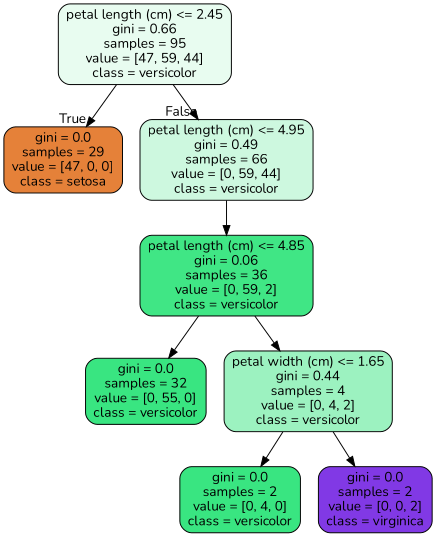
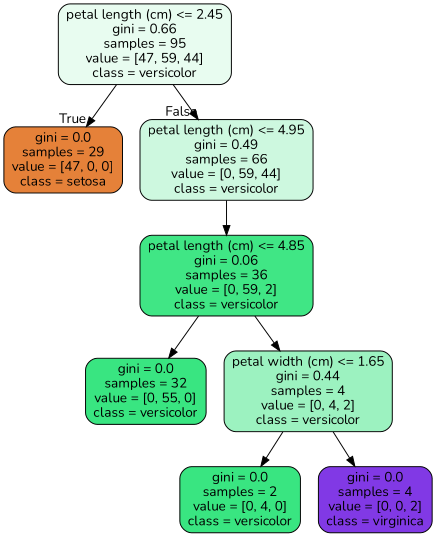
node "gini = 0.0 samples = 2 value = [0, 0, 2] class = virginica": label "gini = 0.0 samples = 2 value = [0, 0, 2] class = virginica" -> "gini = 0.0 samples = 4 value = [0, 0, 2] class = virginica"
